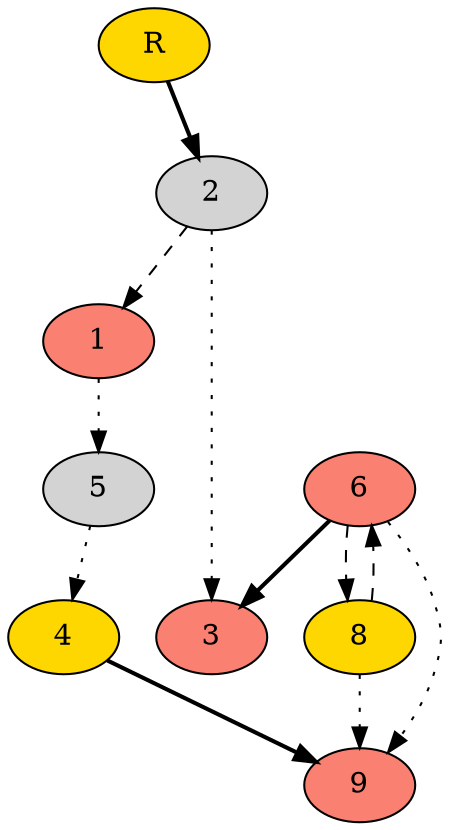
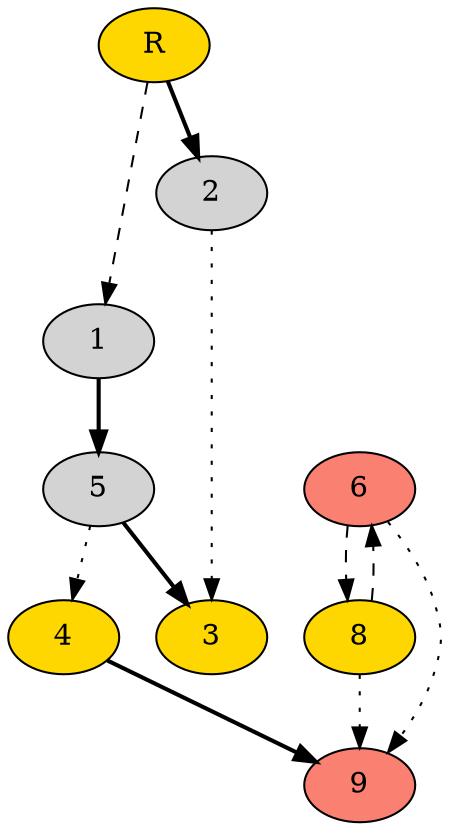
edge "2" -> "1": now "R" -> "1"
node "1": fillcolor salmon -> lightgrey
edge "1" -> "5": style dotted -> bold
edge "6" -> "3": now "5" -> "3"
node "3": fillcolor salmon -> gold
